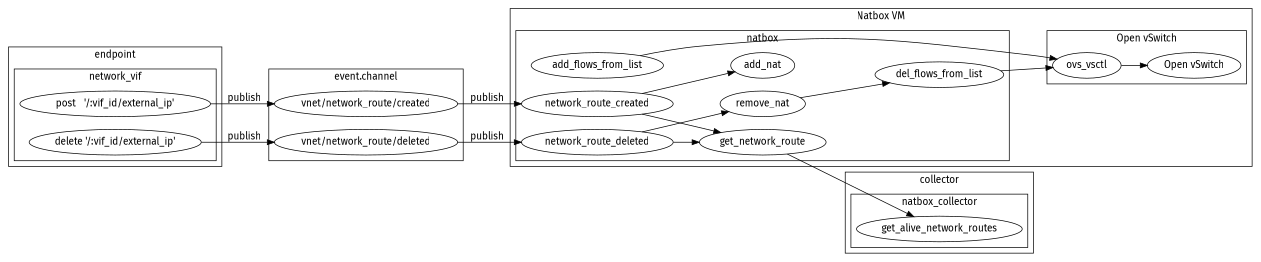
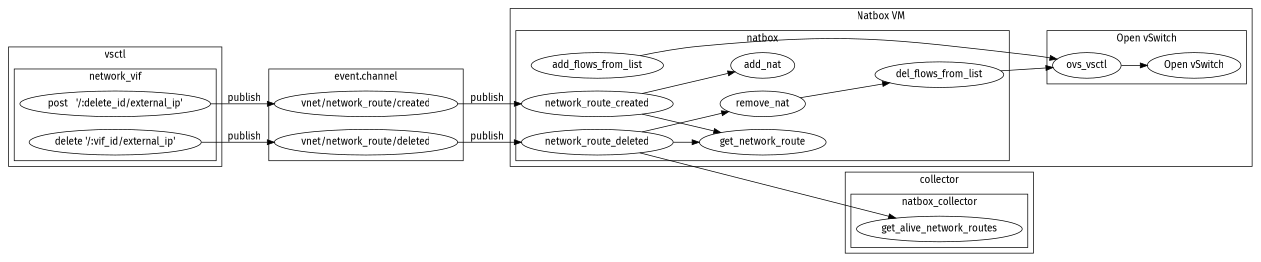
cluster "endpoint": label "endpoint" -> "vsctl"
node "post   '/:vif_id/external_ip'": label "post   '/:vif_id/external_ip'" -> "post   '/:delete_id/external_ip'"
edge "get_network_route" -> "get_alive_network_routes": now "network_route_deleted" -> "get_alive_network_routes"
